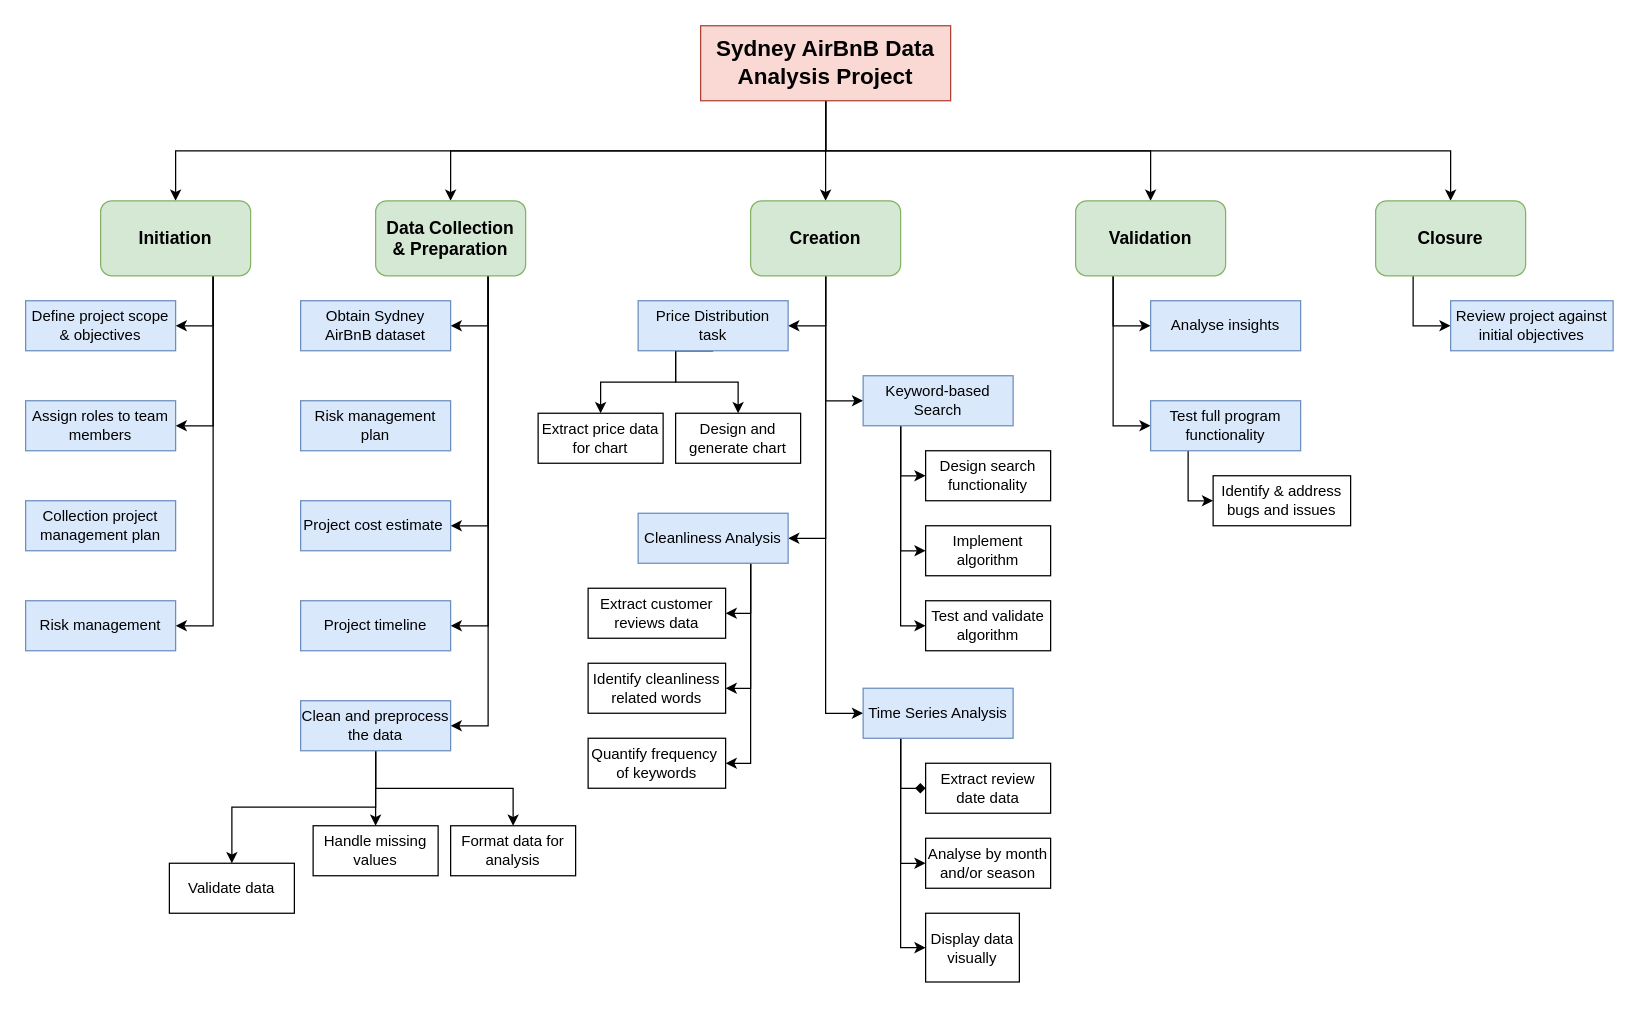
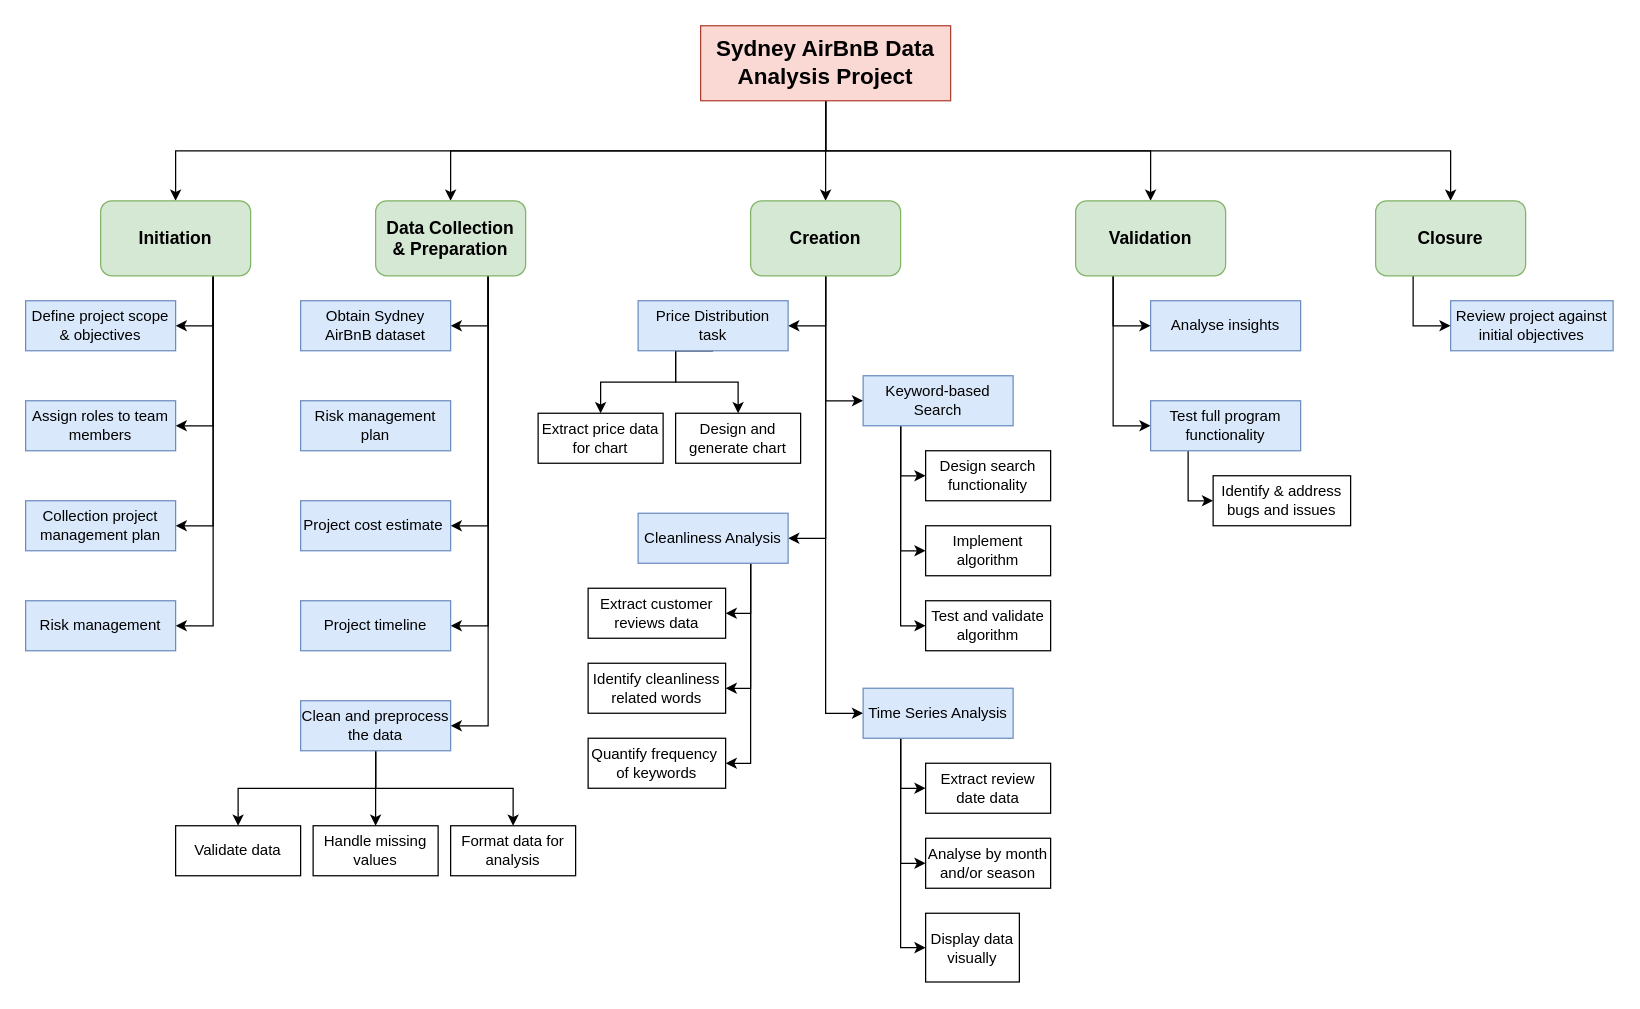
edge "Initiation" -> "Collection project management plan": added
edge "Time Series Analysis" -> "Extract review date data": arrowhead diamond -> classic
node "Validate data": moved (232, 888) -> (238, 851)
